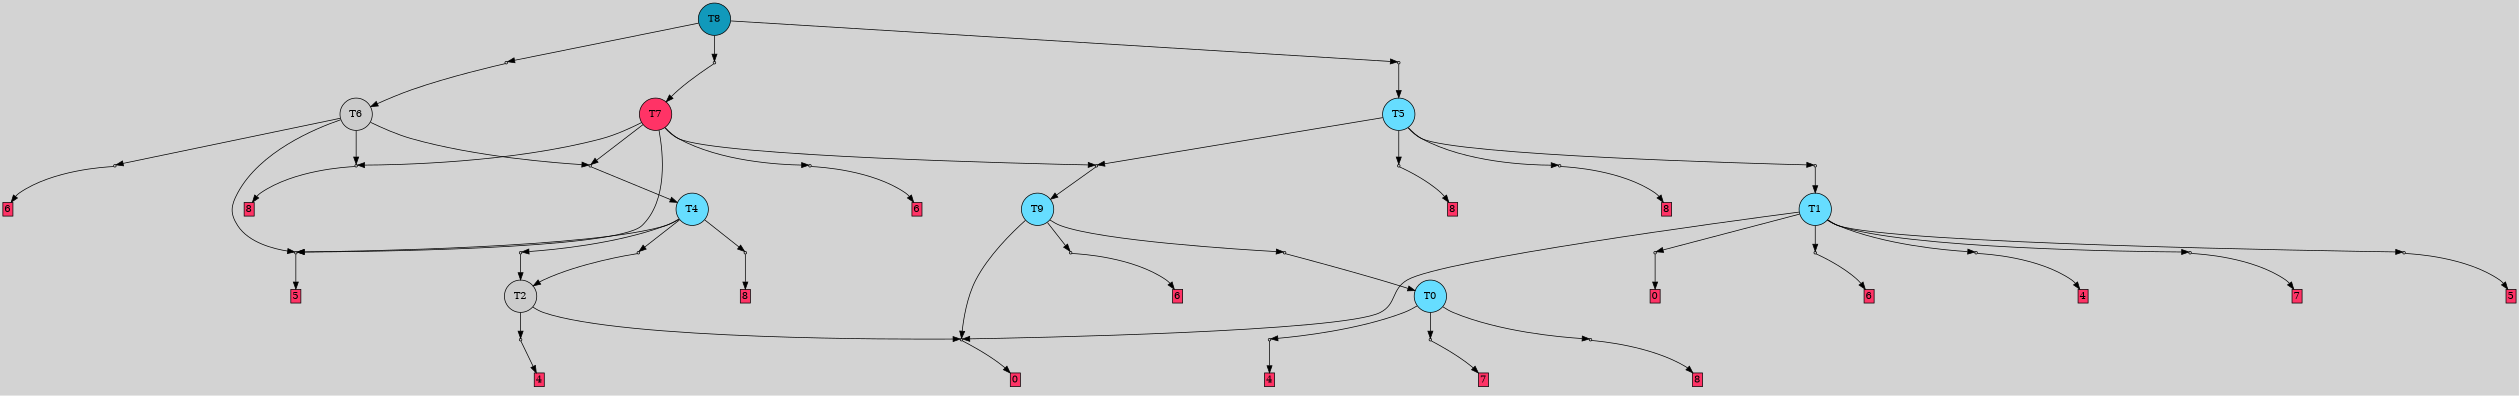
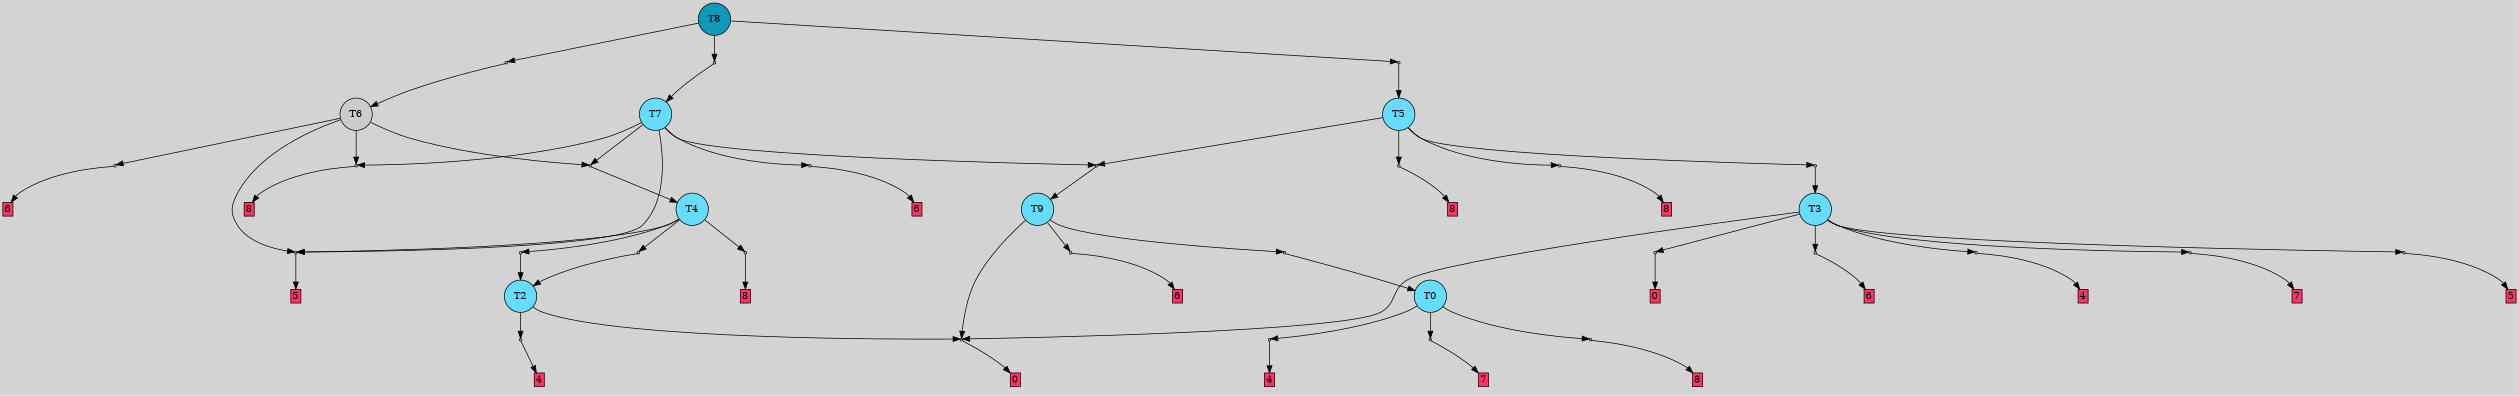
node "T7": fillcolor #ff3366 -> #66ddff
node "T1": label "T1" -> "T3"
node "T2": fillcolor #cccccc -> #66ddff
